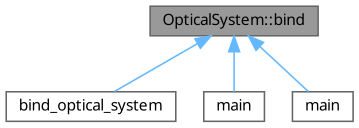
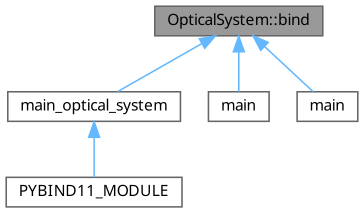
node "bind_optical_system": label "bind_optical_system" -> "main_optical_system"
node "PYBIND11_MODULE": added
